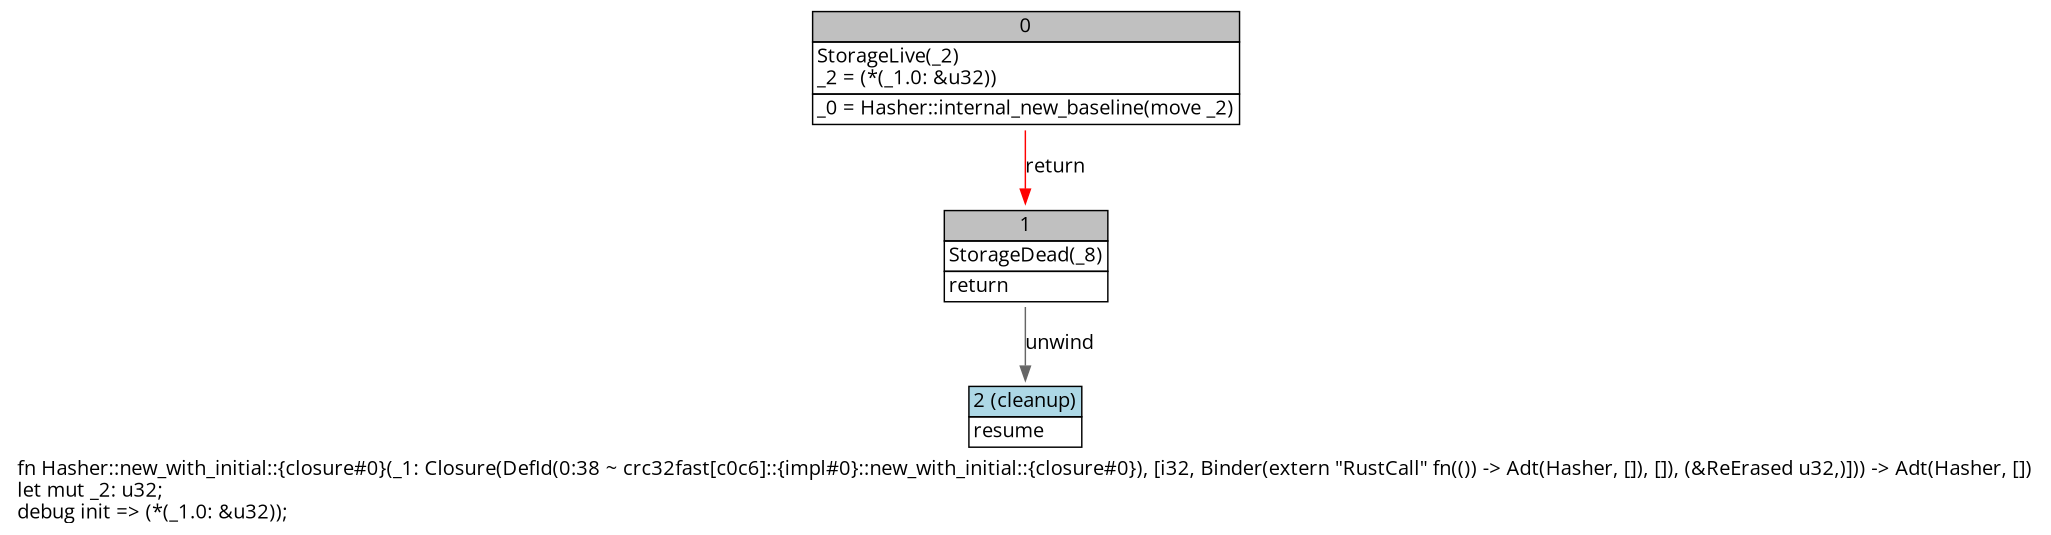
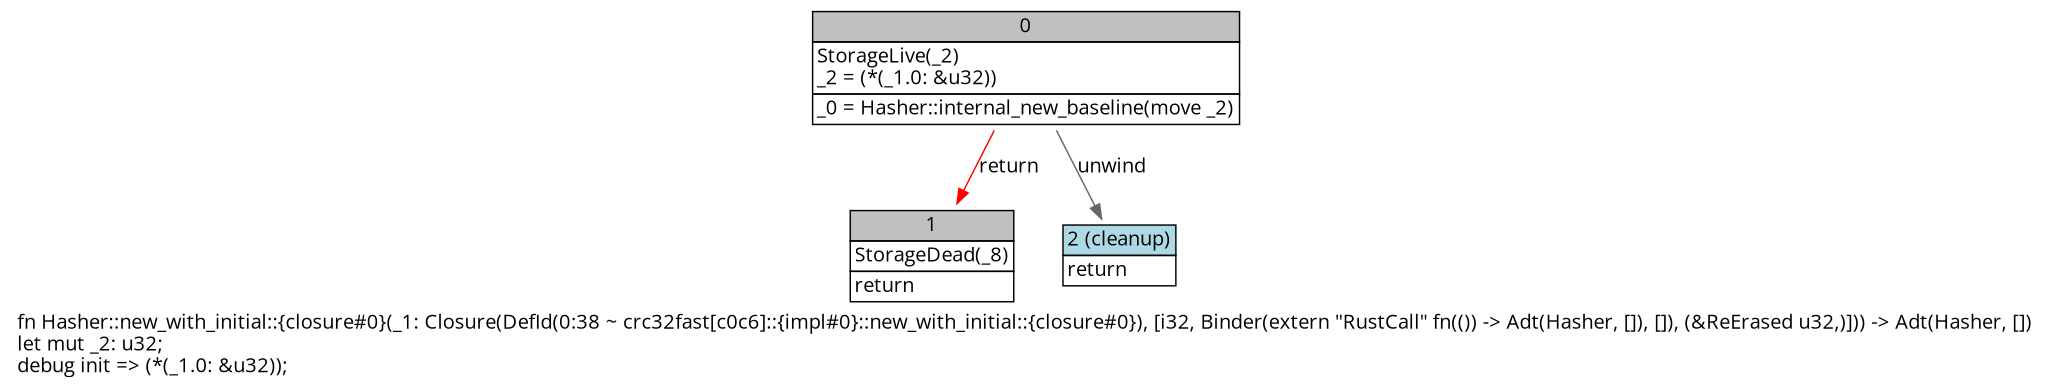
edge "1" -> "2 (cleanup)": now "0" -> "2 (cleanup)"
node "2 (cleanup)": text "resume" -> "return"
